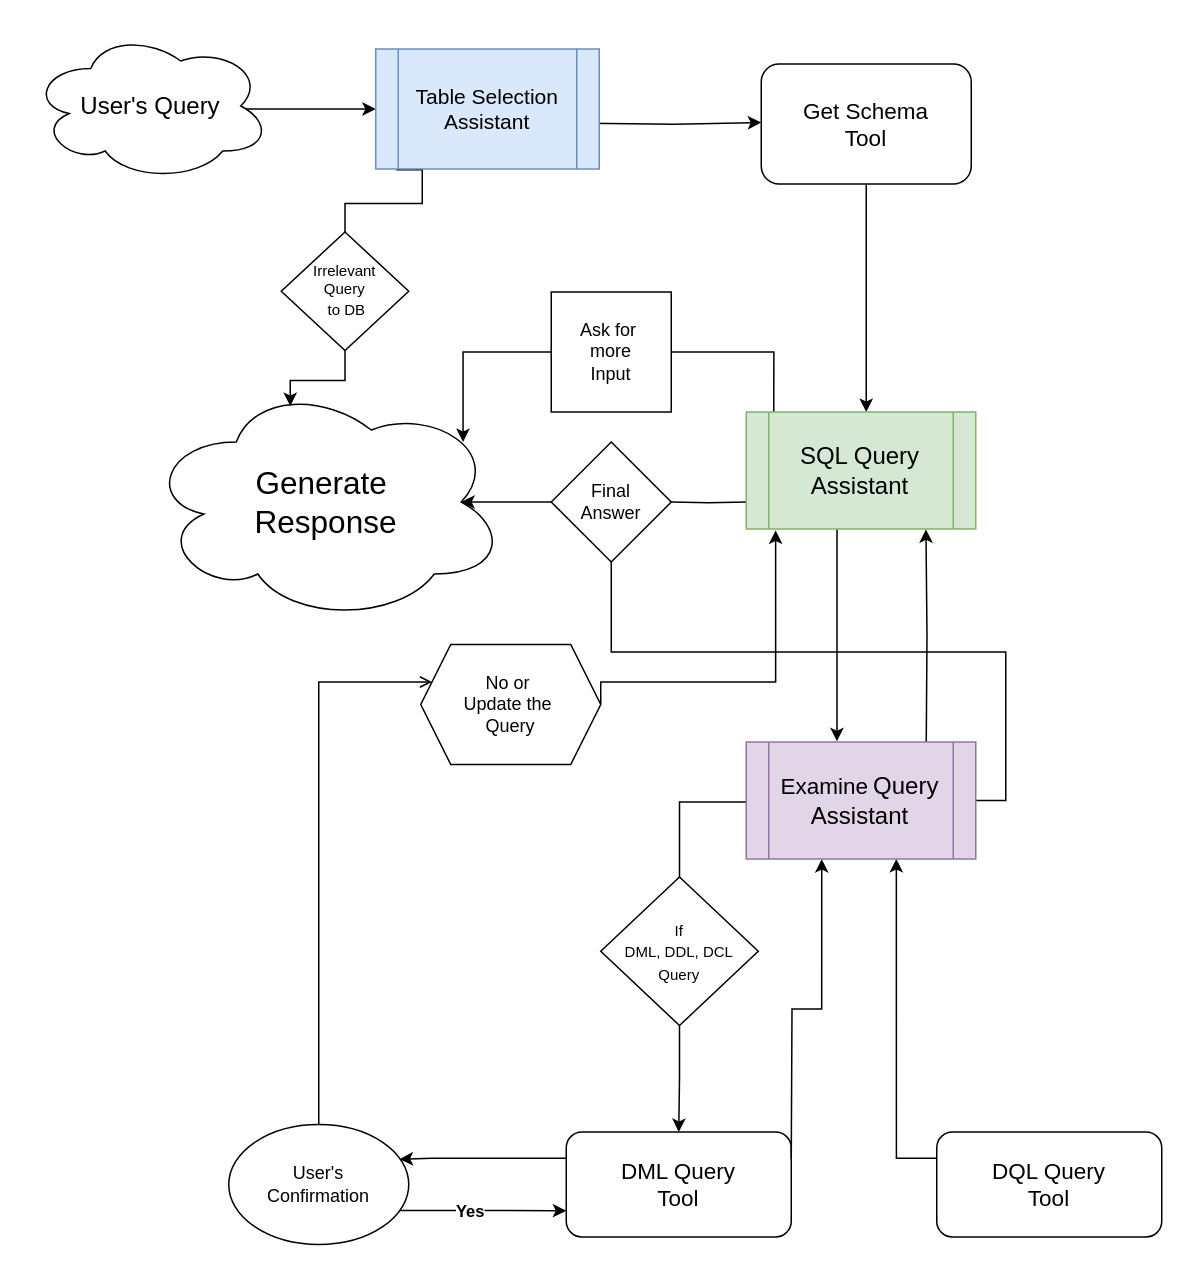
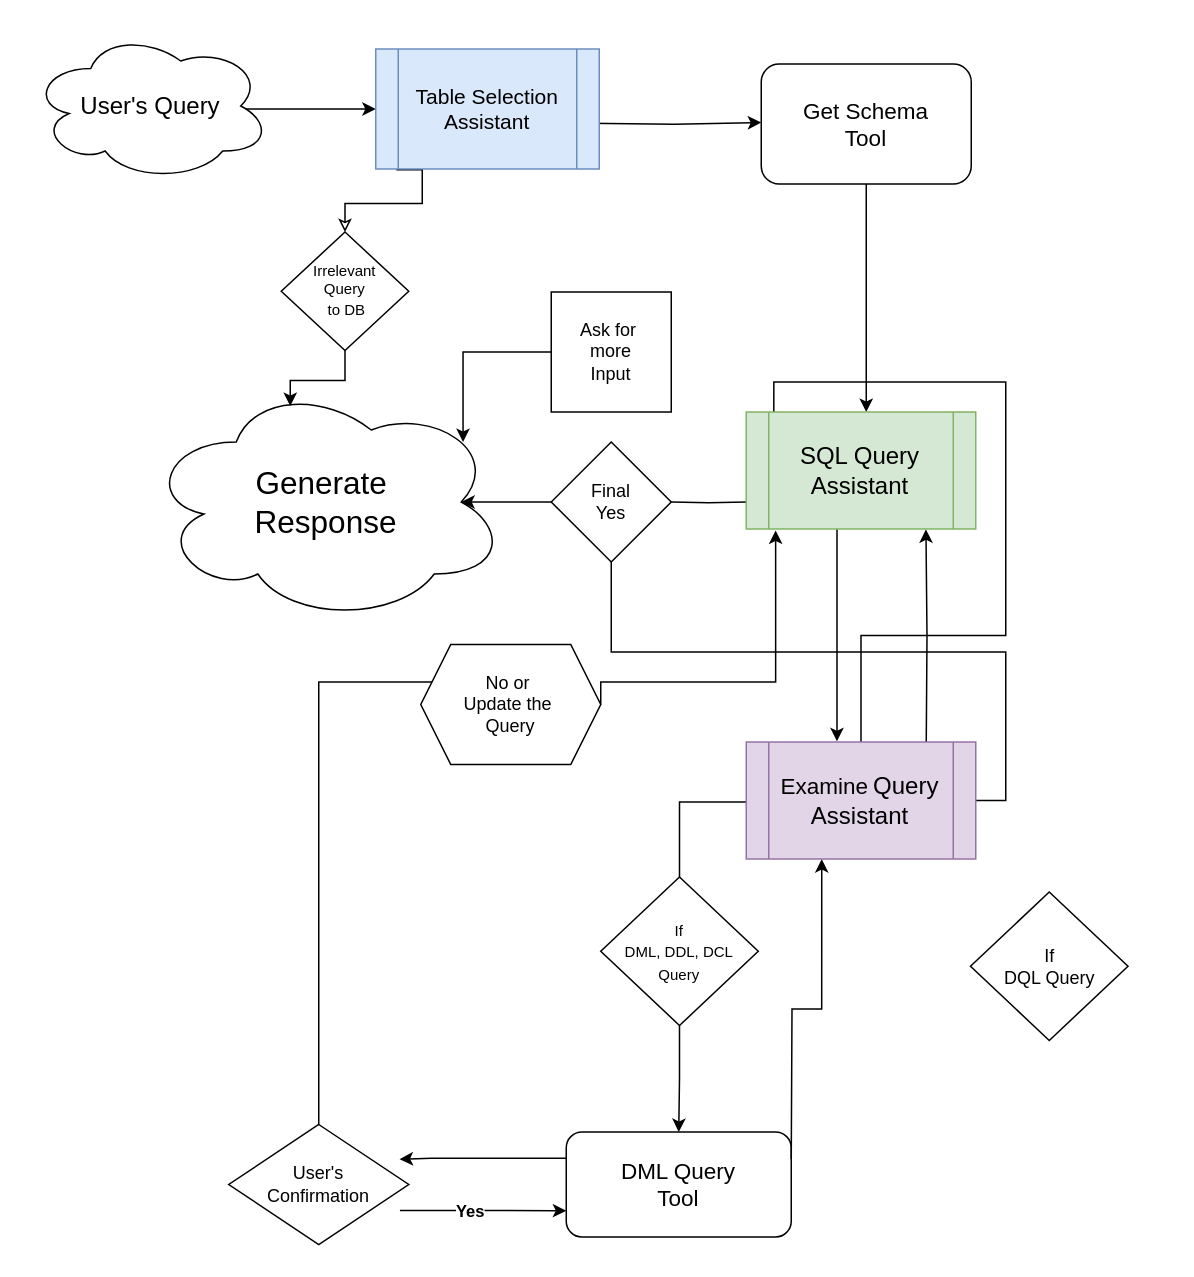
edge "Table Selection Assistant" -- "Irrelevant Query to DB": arrowhead none -> classic
edge "Ask for more Input" -- "SQL Query Assistant": now "Examine Query Assistant" -- "SQL Query Assistant"
node "Final Answer": label "Final Answer" -> "Final Yes"
edge "User's Confirmation" -> "No or Update the Query": arrowhead open -> none
node "If DQL Query": added
edge "DQL Query Tool" -> "Examine Query Assistant": removed
node "User's Confirmation": shape ellipse -> diamond
node "DQL Query Tool": removed
